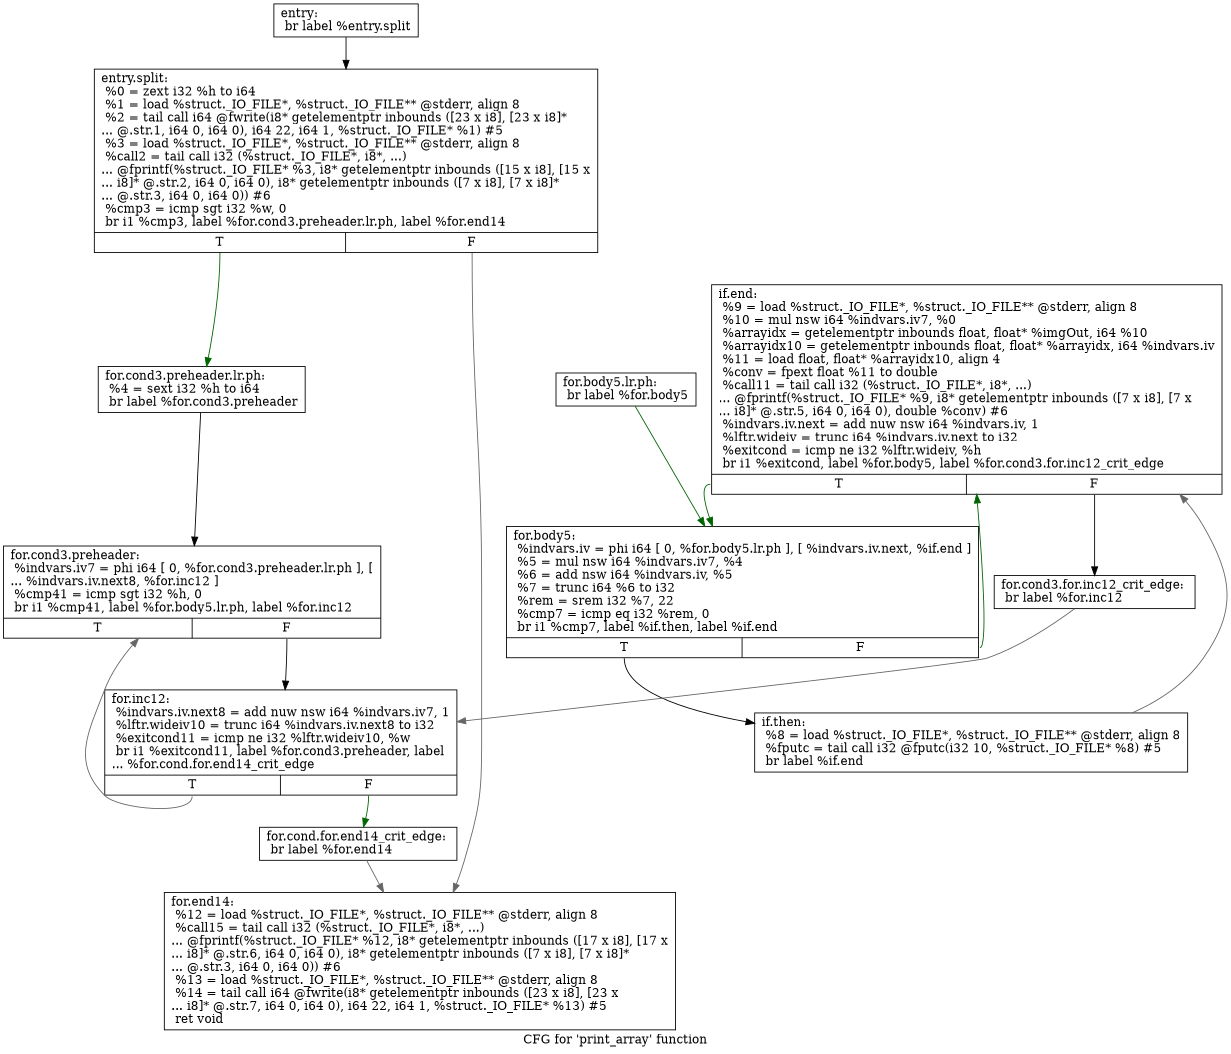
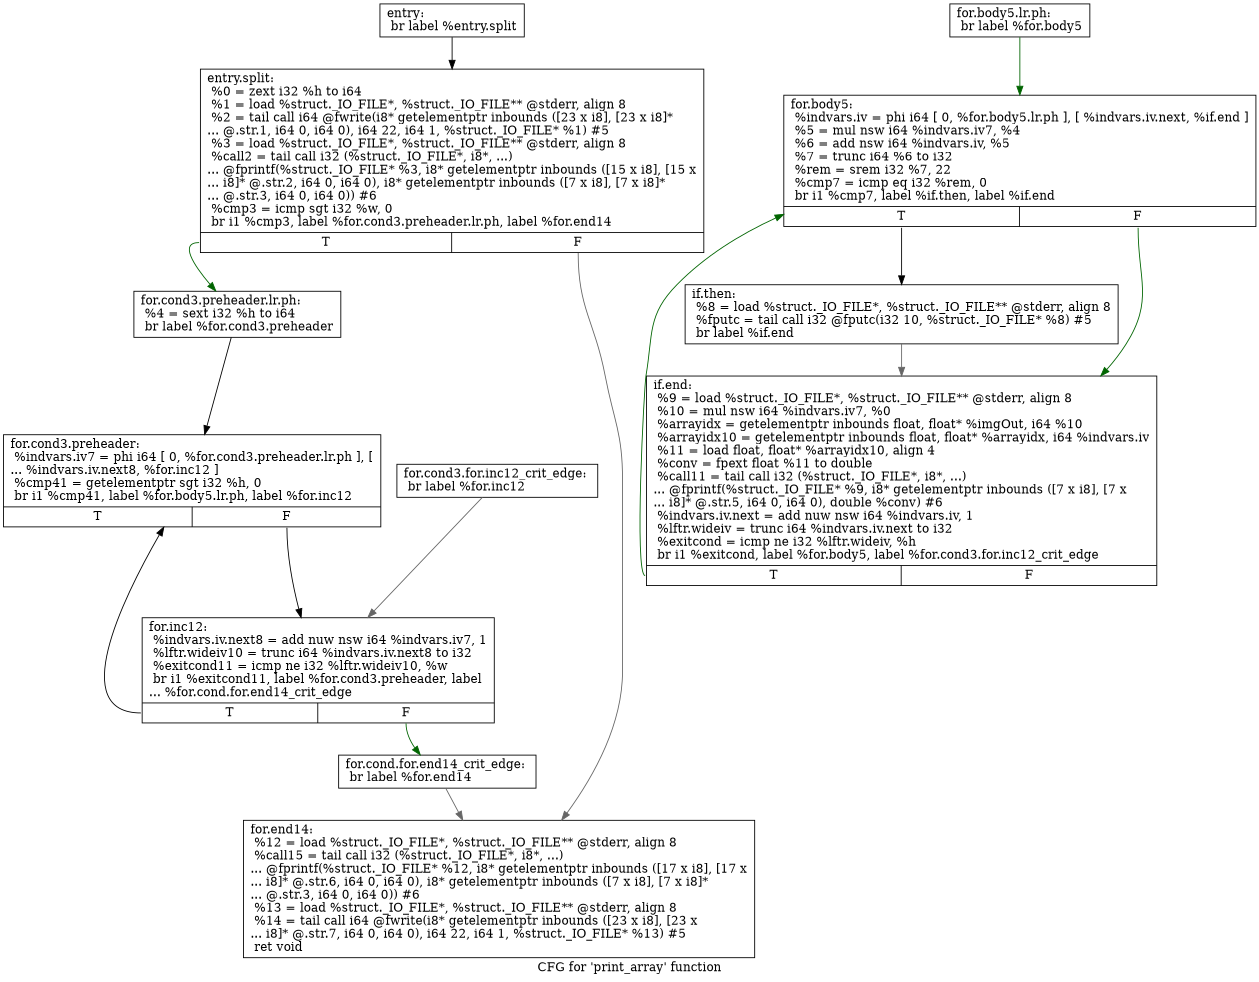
edge "if.end:" -> "for.cond3.for.inc12_crit_edge:": removed
node "for.cond3.preheader:": text "%cmp41 = icmp sgt i32 %h, 0" -> "%cmp41 = getelementptr sgt i32 %h, 0"
edge "for.inc12:" -> "for.cond3.preheader:": color gray40 -> black
